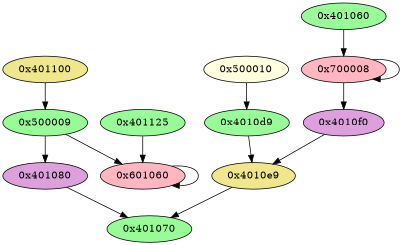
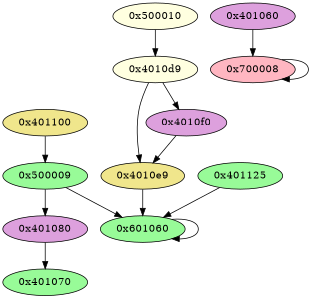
node "0x401060": fillcolor palegreen -> plum
edge "0x700008" -> "0x4010f0": now "0x4010d9" -> "0x4010f0"
node "0x4010d9": fillcolor palegreen -> lightyellow
node "0x601060": fillcolor lightpink -> palegreen
edge "0x4010e9" -> "0x401070": now "0x4010e9" -> "0x601060"
